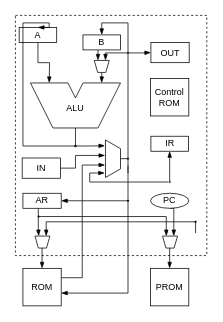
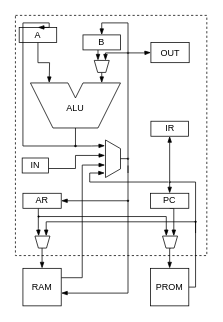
node "Control ROM": removed
node "IR": moved (170, 144) -> (170, 129)
node "IN": size 38x20 -> 26x15
node "PC": shape ellipse -> rectangle
edge "PROM" -> "PC": added
node "ROM": label "ROM" -> "RAM"
